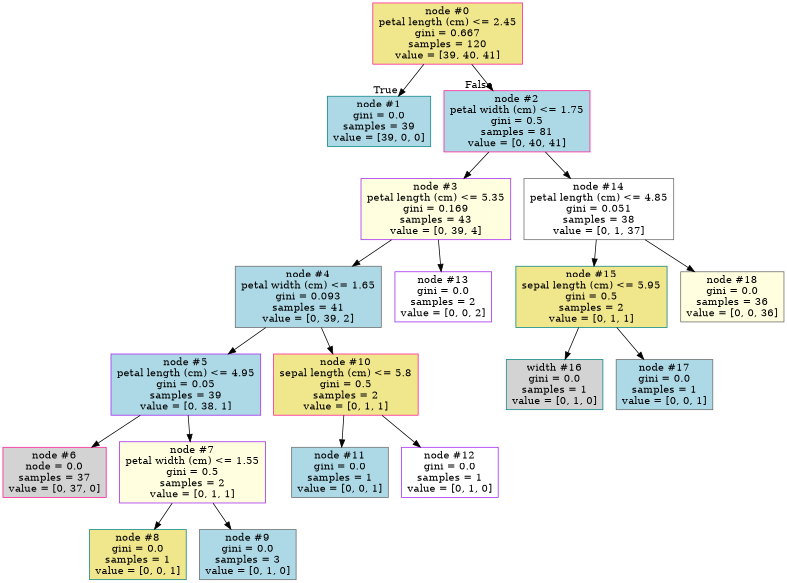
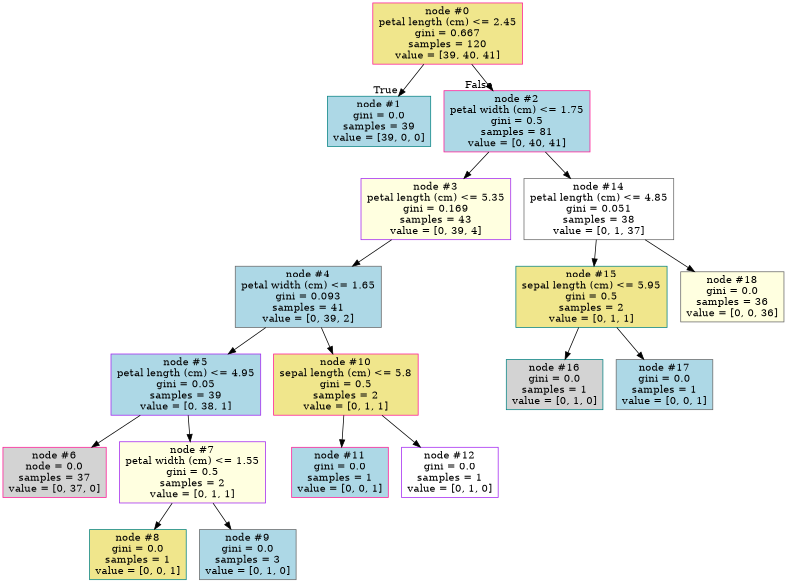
node "node #13 gini = 0.0 samples = 2 value = [0, 0, 2]": removed
node "width #16 gini = 0.0 samples = 1 value = [0, 1, 0]": label "width #16 gini = 0.0 samples = 1 value = [0, 1, 0]" -> "node #16 gini = 0.0 samples = 1 value = [0, 1, 0]"
node "node #11 gini = 0.0 samples = 1 value = [0, 0, 1]": color gray40 -> deeppink
